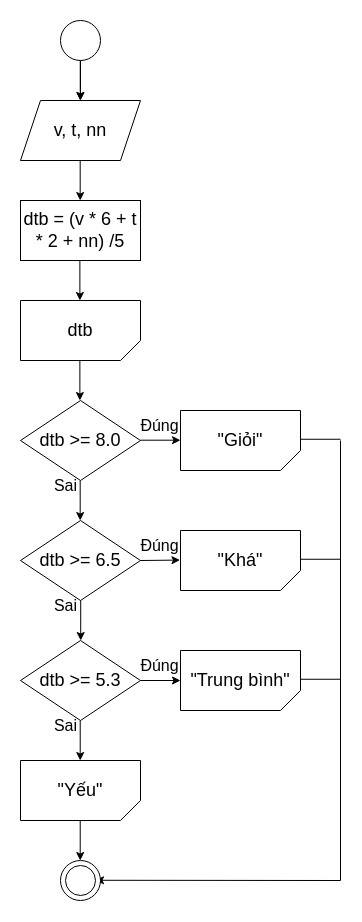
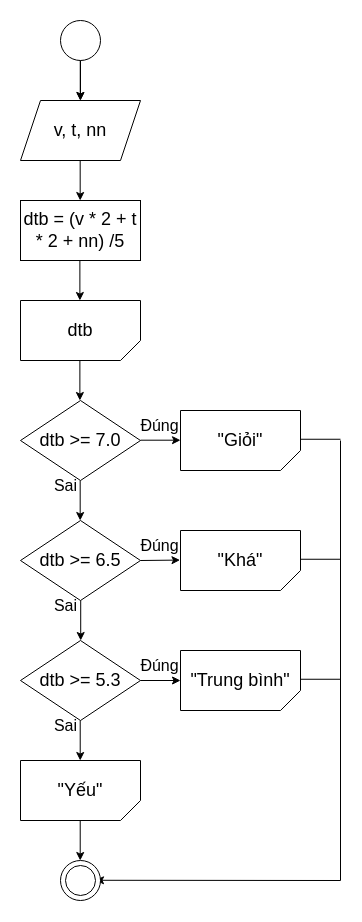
node "dtb = (v * 6 + t * 2 + nn) /5": label "dtb = (v * 6 + t * 2 + nn) /5" -> "dtb = (v * 2 + t * 2 + nn) /5"
node "dtb >= 8.0": label "dtb >= 8.0" -> "dtb >= 7.0"
